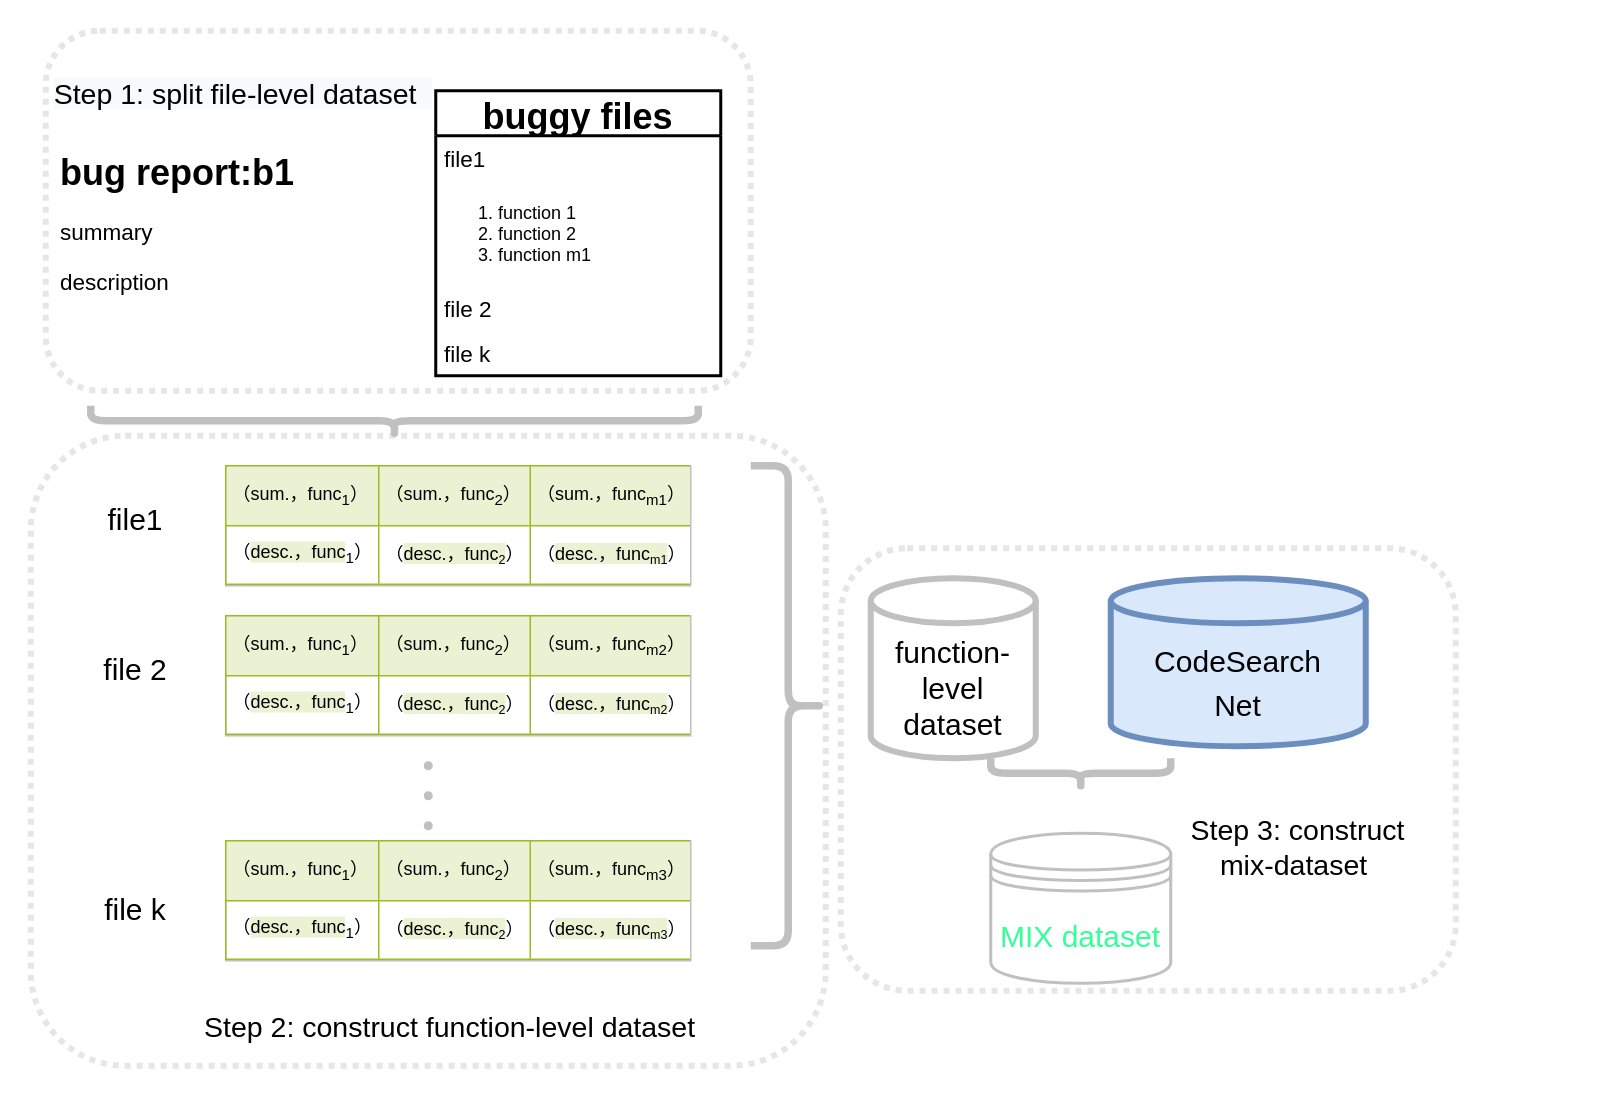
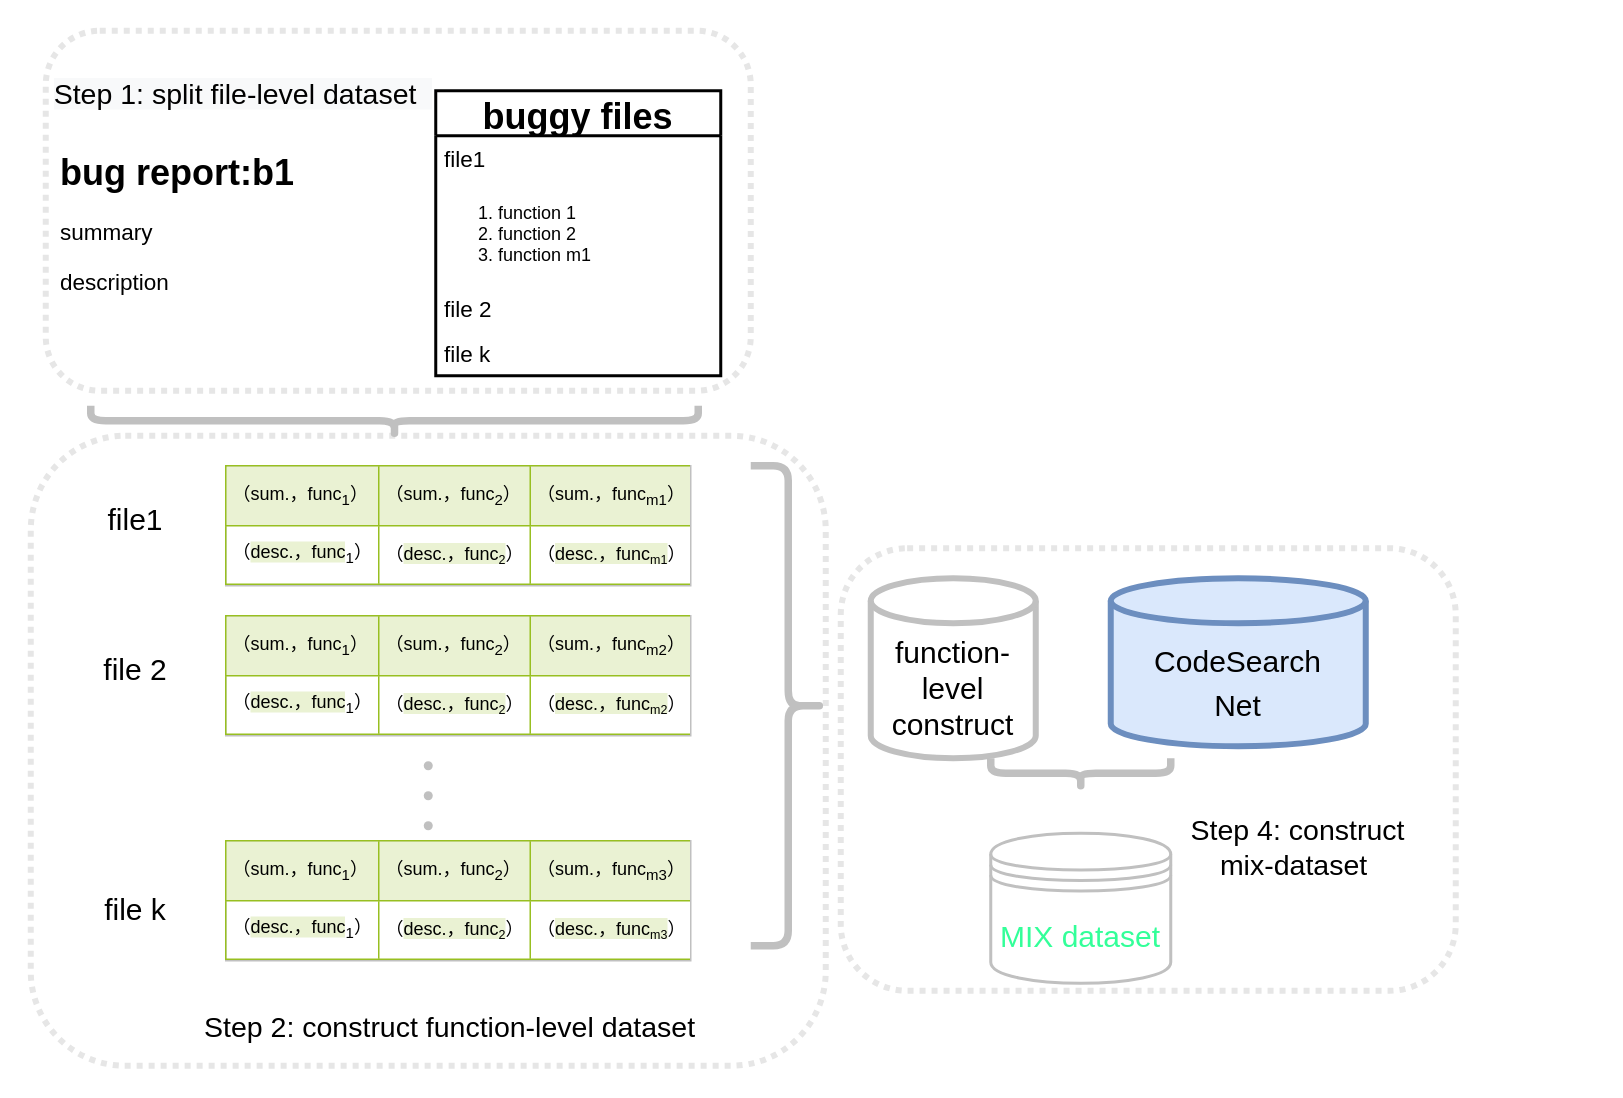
node "function-level dataset": label "function-level dataset" -> "function-level construct"
node "Step 3: construct mix-dataset": label "Step 3: construct mix-dataset" -> "Step 4: construct mix-dataset"
